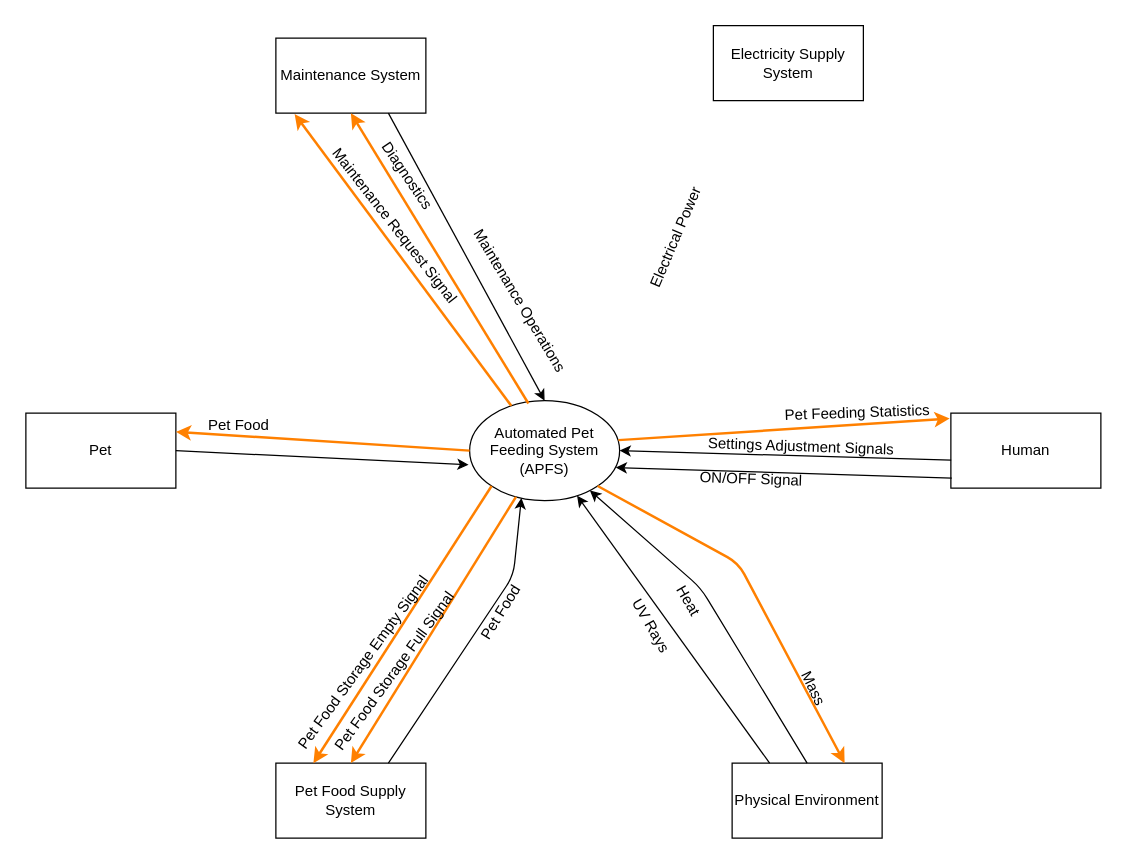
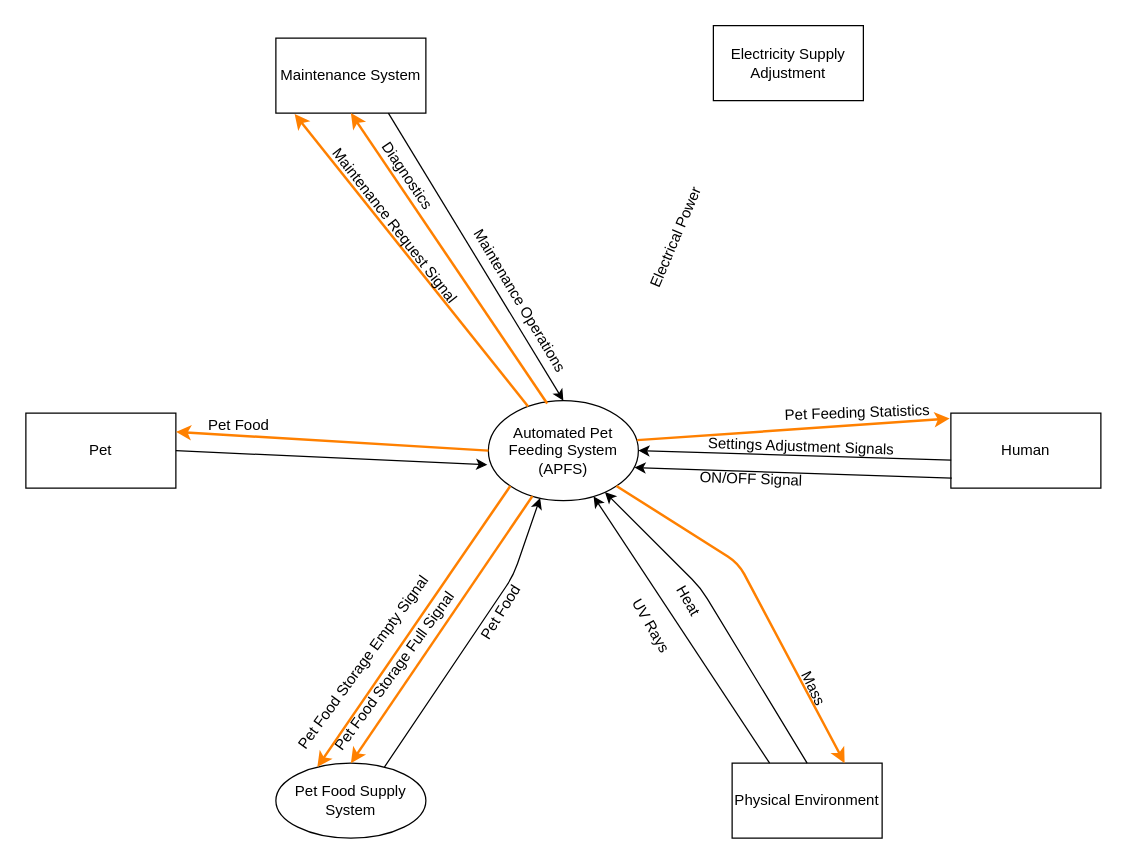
node "Electricity Supply System": label "Electricity Supply System" -> "Electricity Supply Adjustment"
node "Automated Pet Feeding System (APFS)": moved (544, 451) -> (563, 451)
node "Pet Food Supply System": shape rectangle -> ellipse
